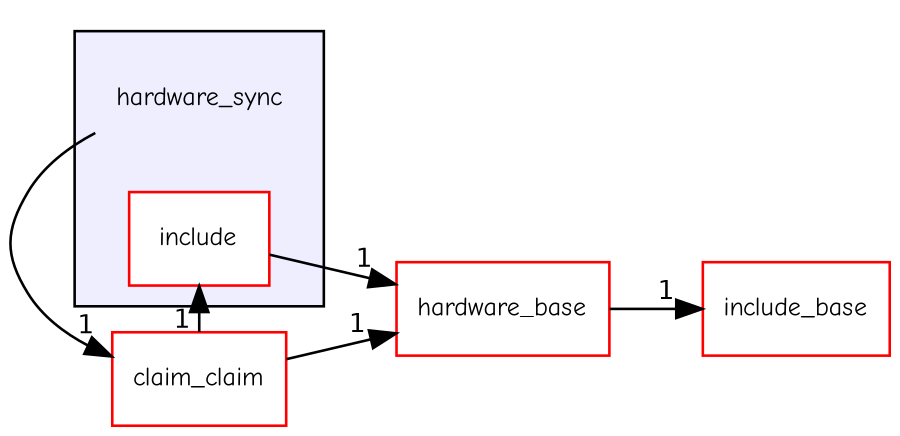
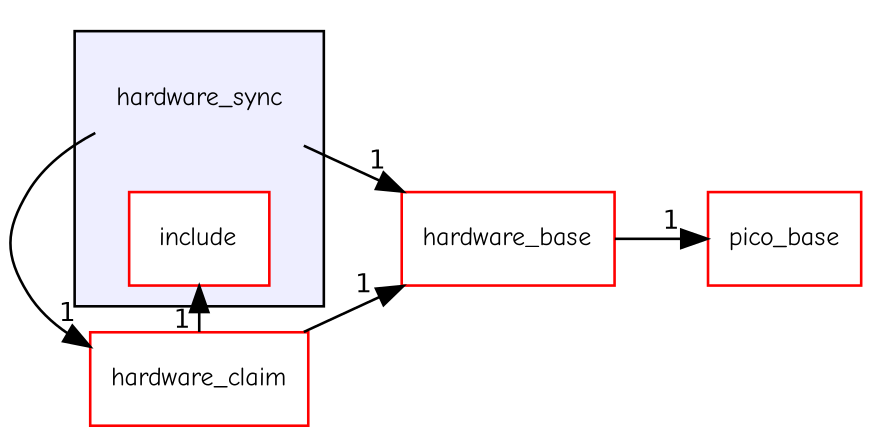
edge "include" -> "hardware_base": now "hardware_sync" -> "hardware_base"
node "include_base": label "include_base" -> "pico_base"
node "claim_claim": label "claim_claim" -> "hardware_claim"
